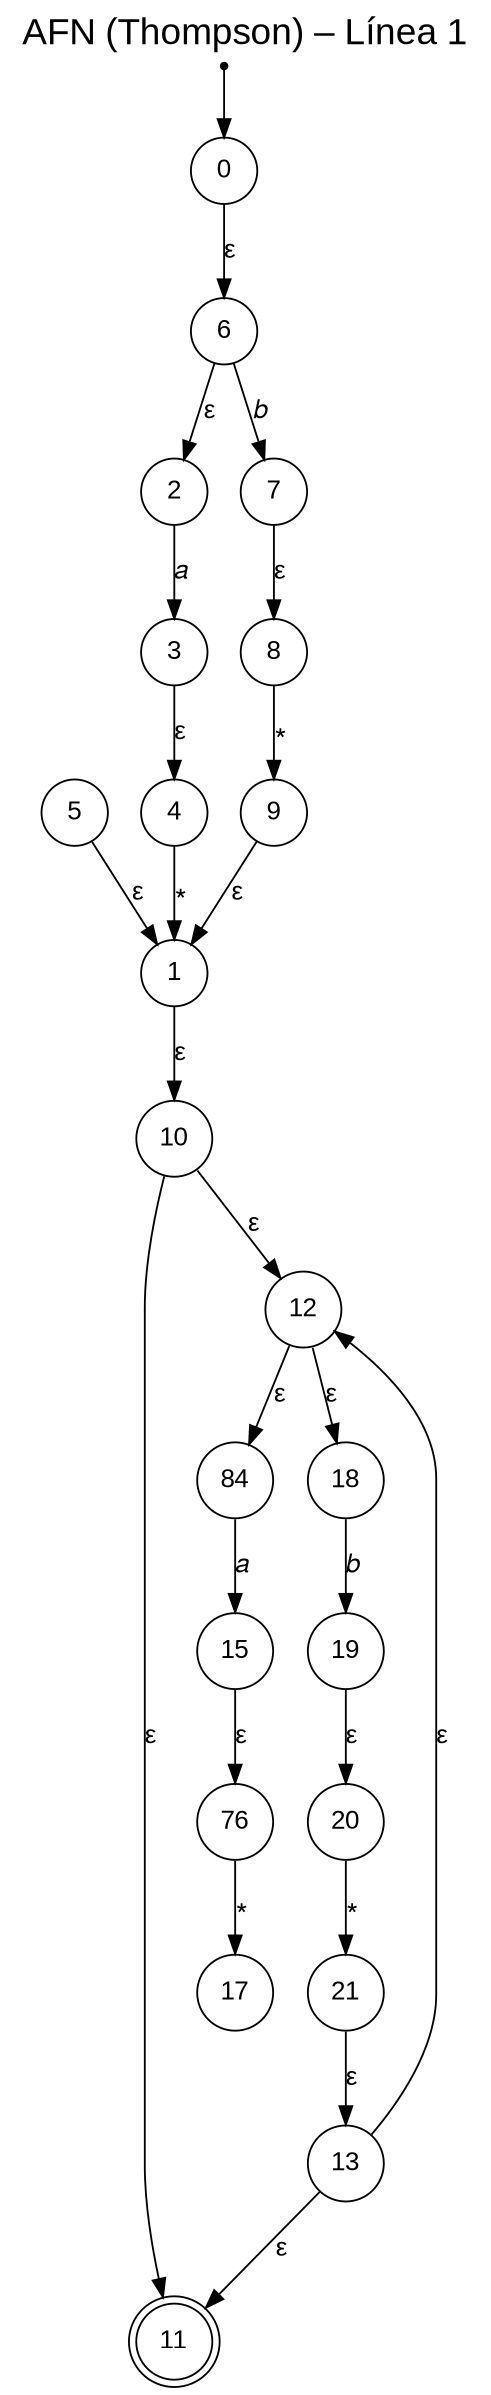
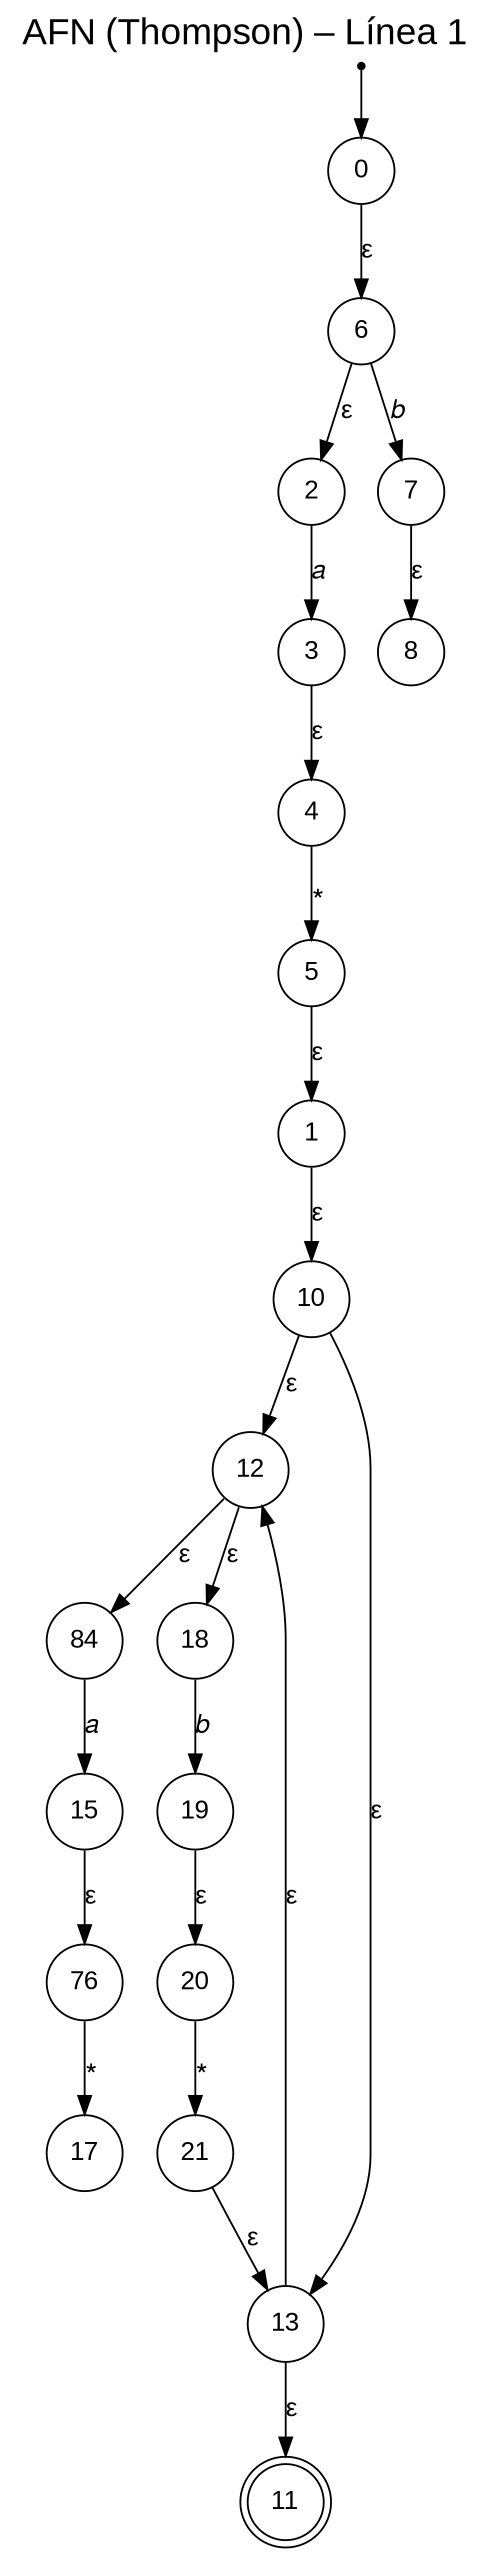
node "9": removed
edge "4" -> "1": now "4" -> "5"
edge "10" -> "11": now "10" -> "13"
